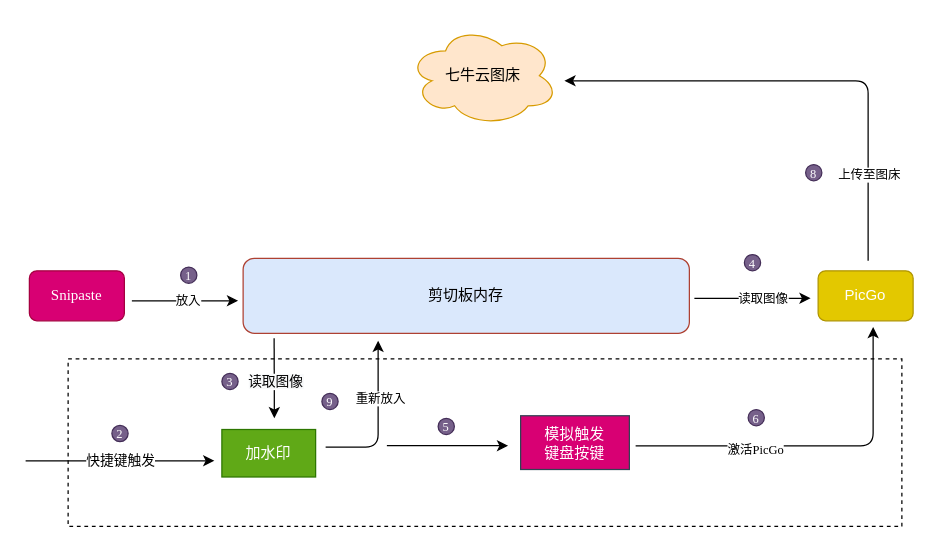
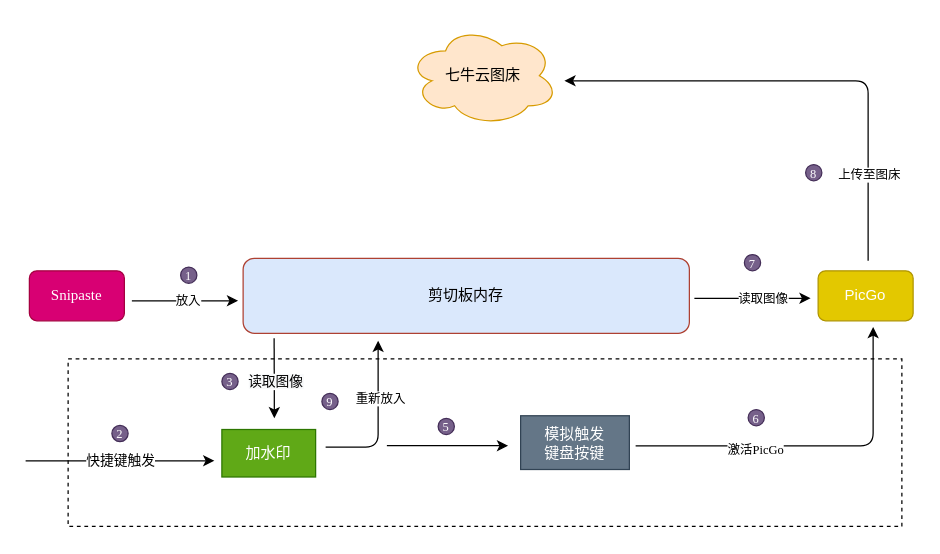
node "4": label "4" -> "7"
node "模拟触发 键盘按键": fillcolor #d80073 -> #647687
